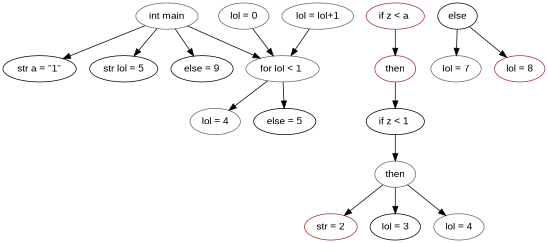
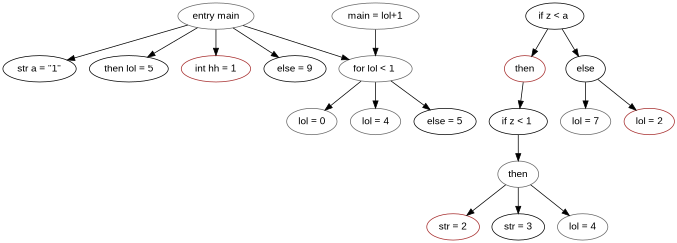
node "int main": label "int main" -> "entry main"
node "lol = lol+1": label "lol = lol+1" -> "main = lol+1"
node "if z < a": color brown -> black
edge "lol = 0" -> "for lol < 1": reversed
edge "if z < a" -> "else": added
node "str lol = 5": label "str lol = 5" -> "then lol = 5"
node "int hh = 1": added
node "lol = 8": label "lol = 8" -> "lol = 2"
node "lol = 3": label "lol = 3" -> "str = 3"
